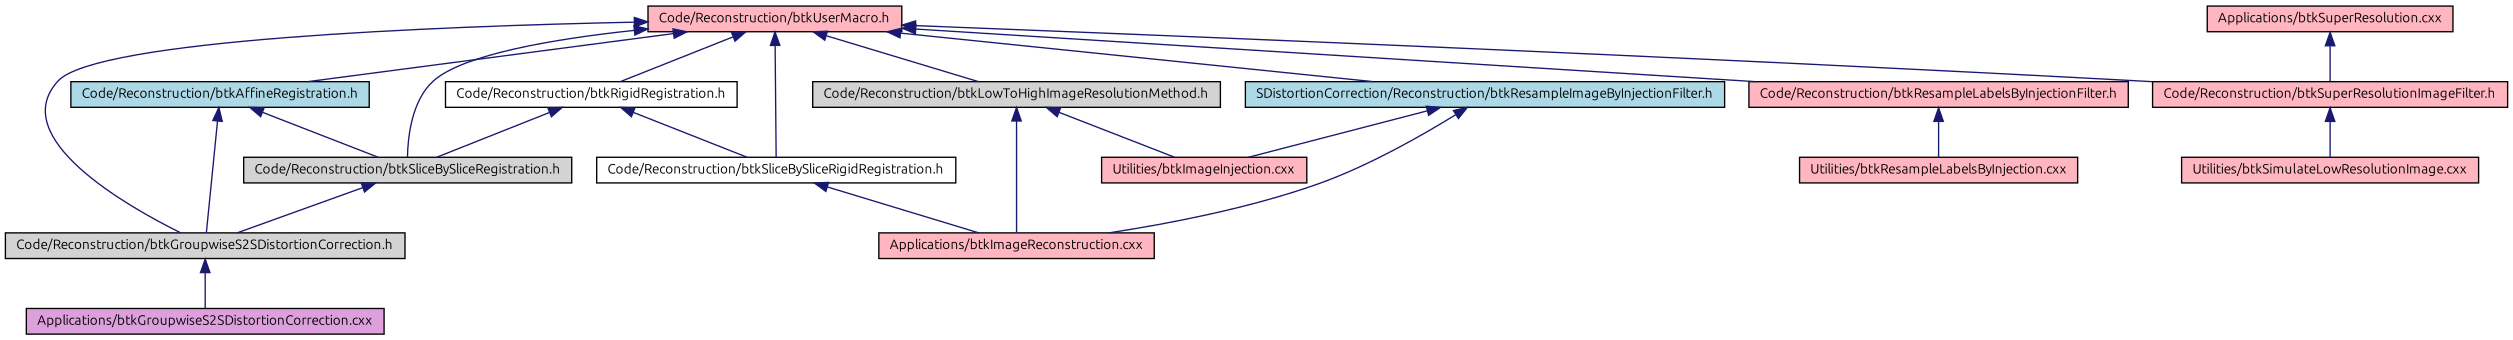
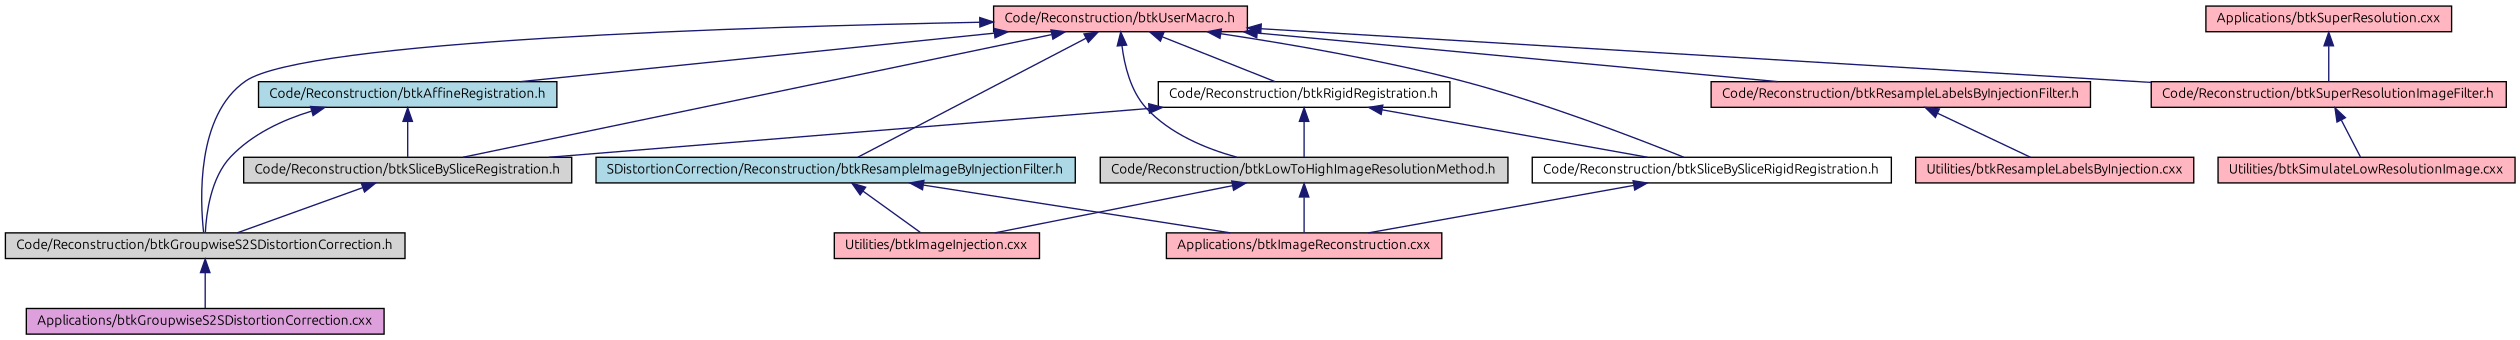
edge "Code/Reconstruction/btkLowToHighImageResolutionMethod.h" -> "Code/Reconstruction/btkRigidRegistration.h": added
